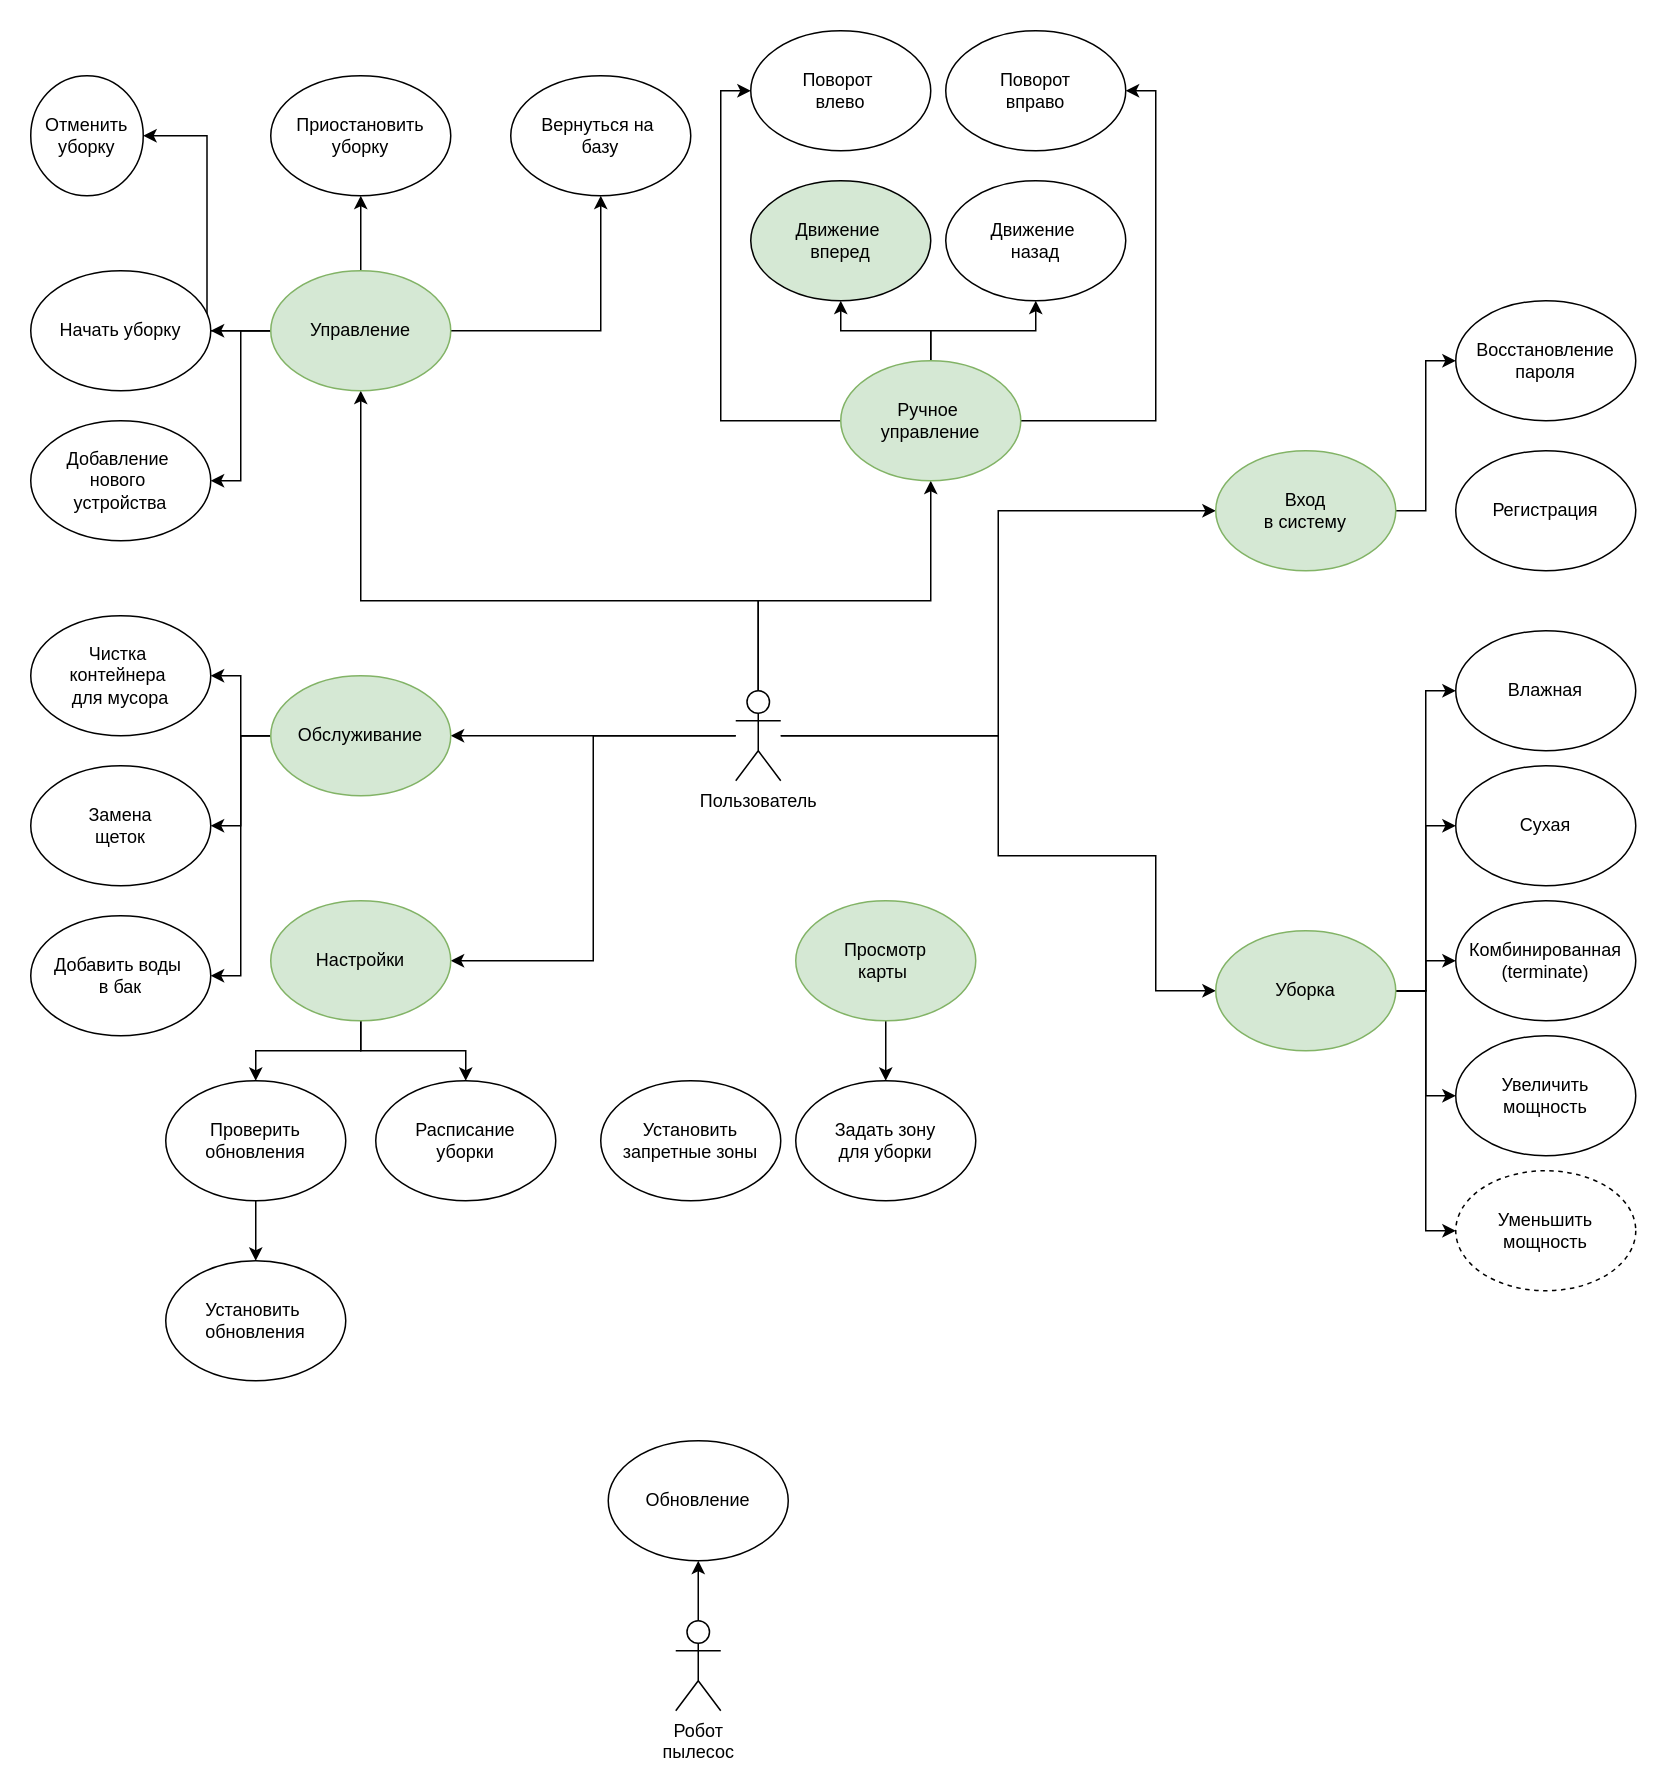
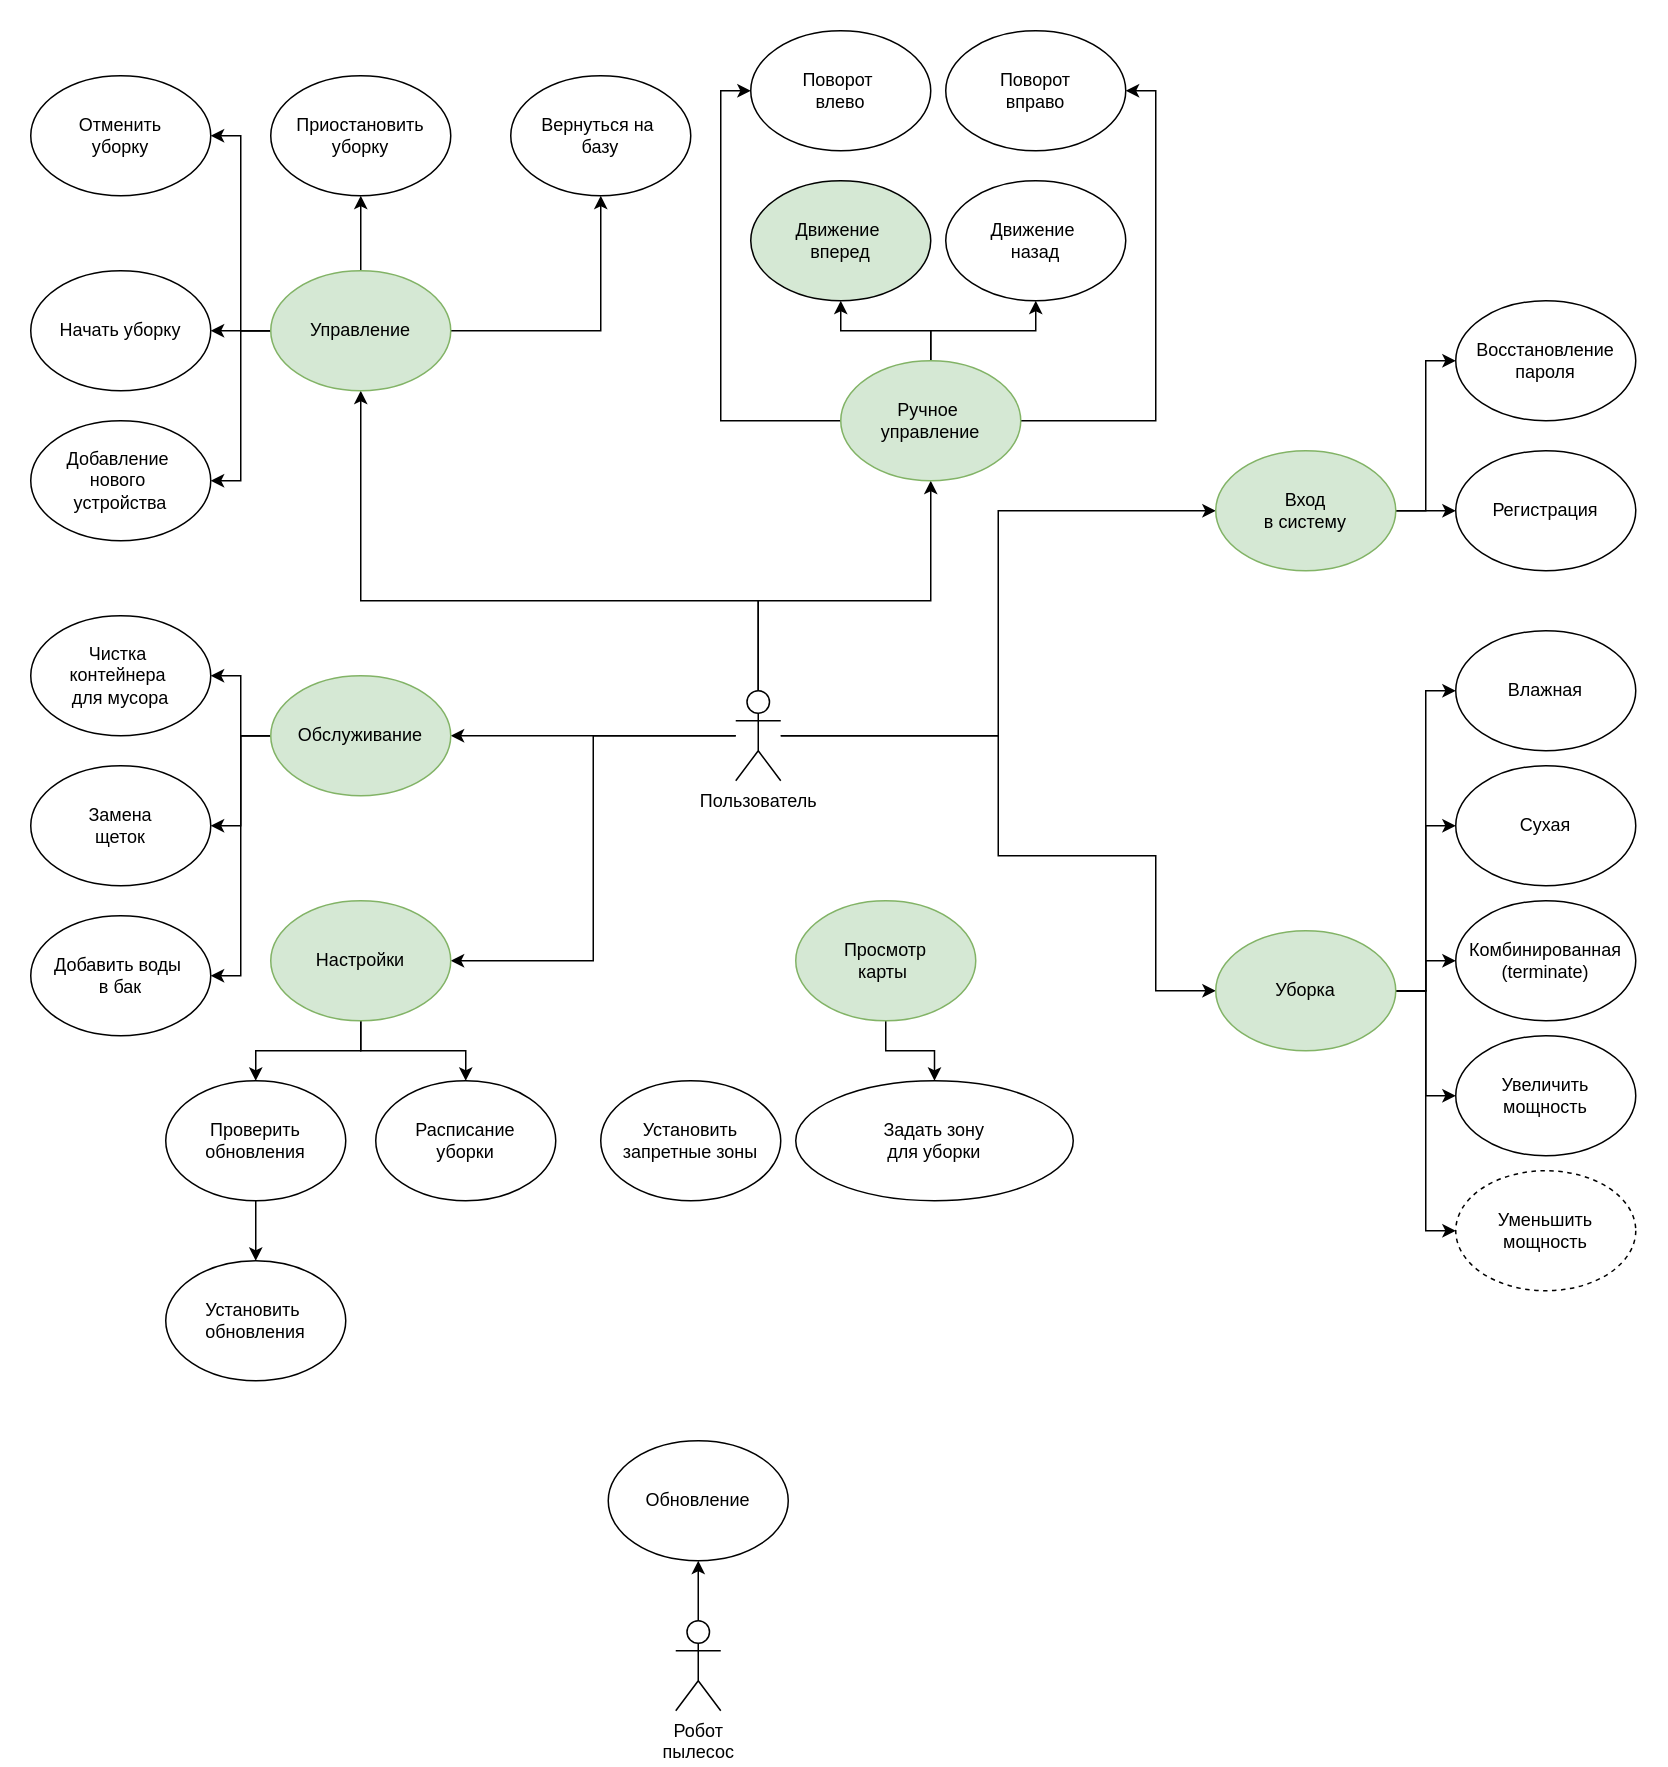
node "Отменить уборку": size 113x120 -> 180x120
edge "Вход в систему" -> "Регистрация": added
node "Задать зону для уборки": size 180x120 -> 278x120
